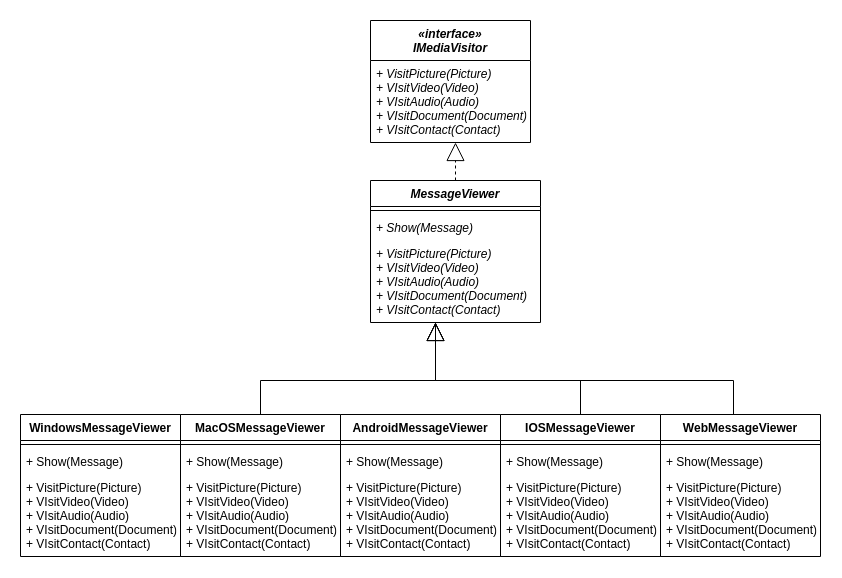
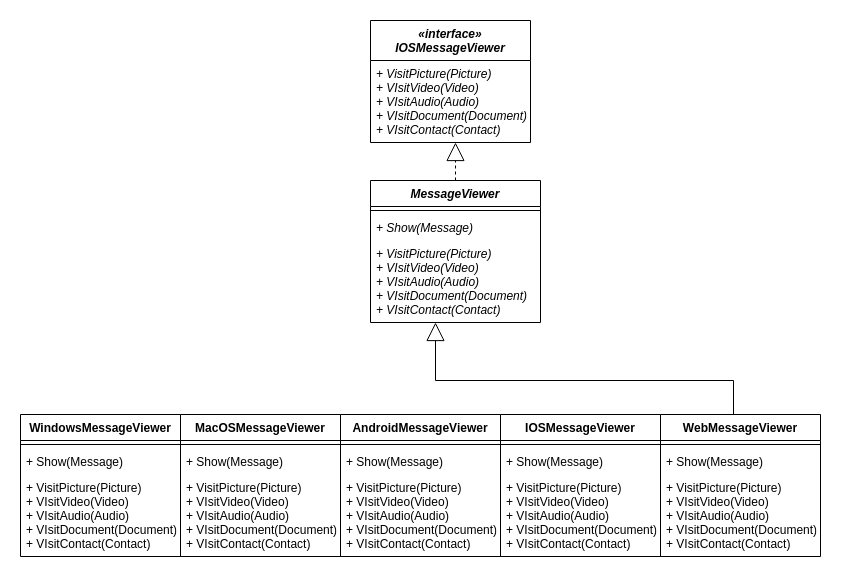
node "«interface» IMediaVisitor": label "«interface» IMediaVisitor" -> "«interface» IOSMessageViewer"
edge "WebMessageViewer" -> "MessageViewer": arrowhead open -> block
edge "MacOSMessageViewer" -> "MessageViewer": removed
edge "IOSMessageViewer" -> "MessageViewer": removed
